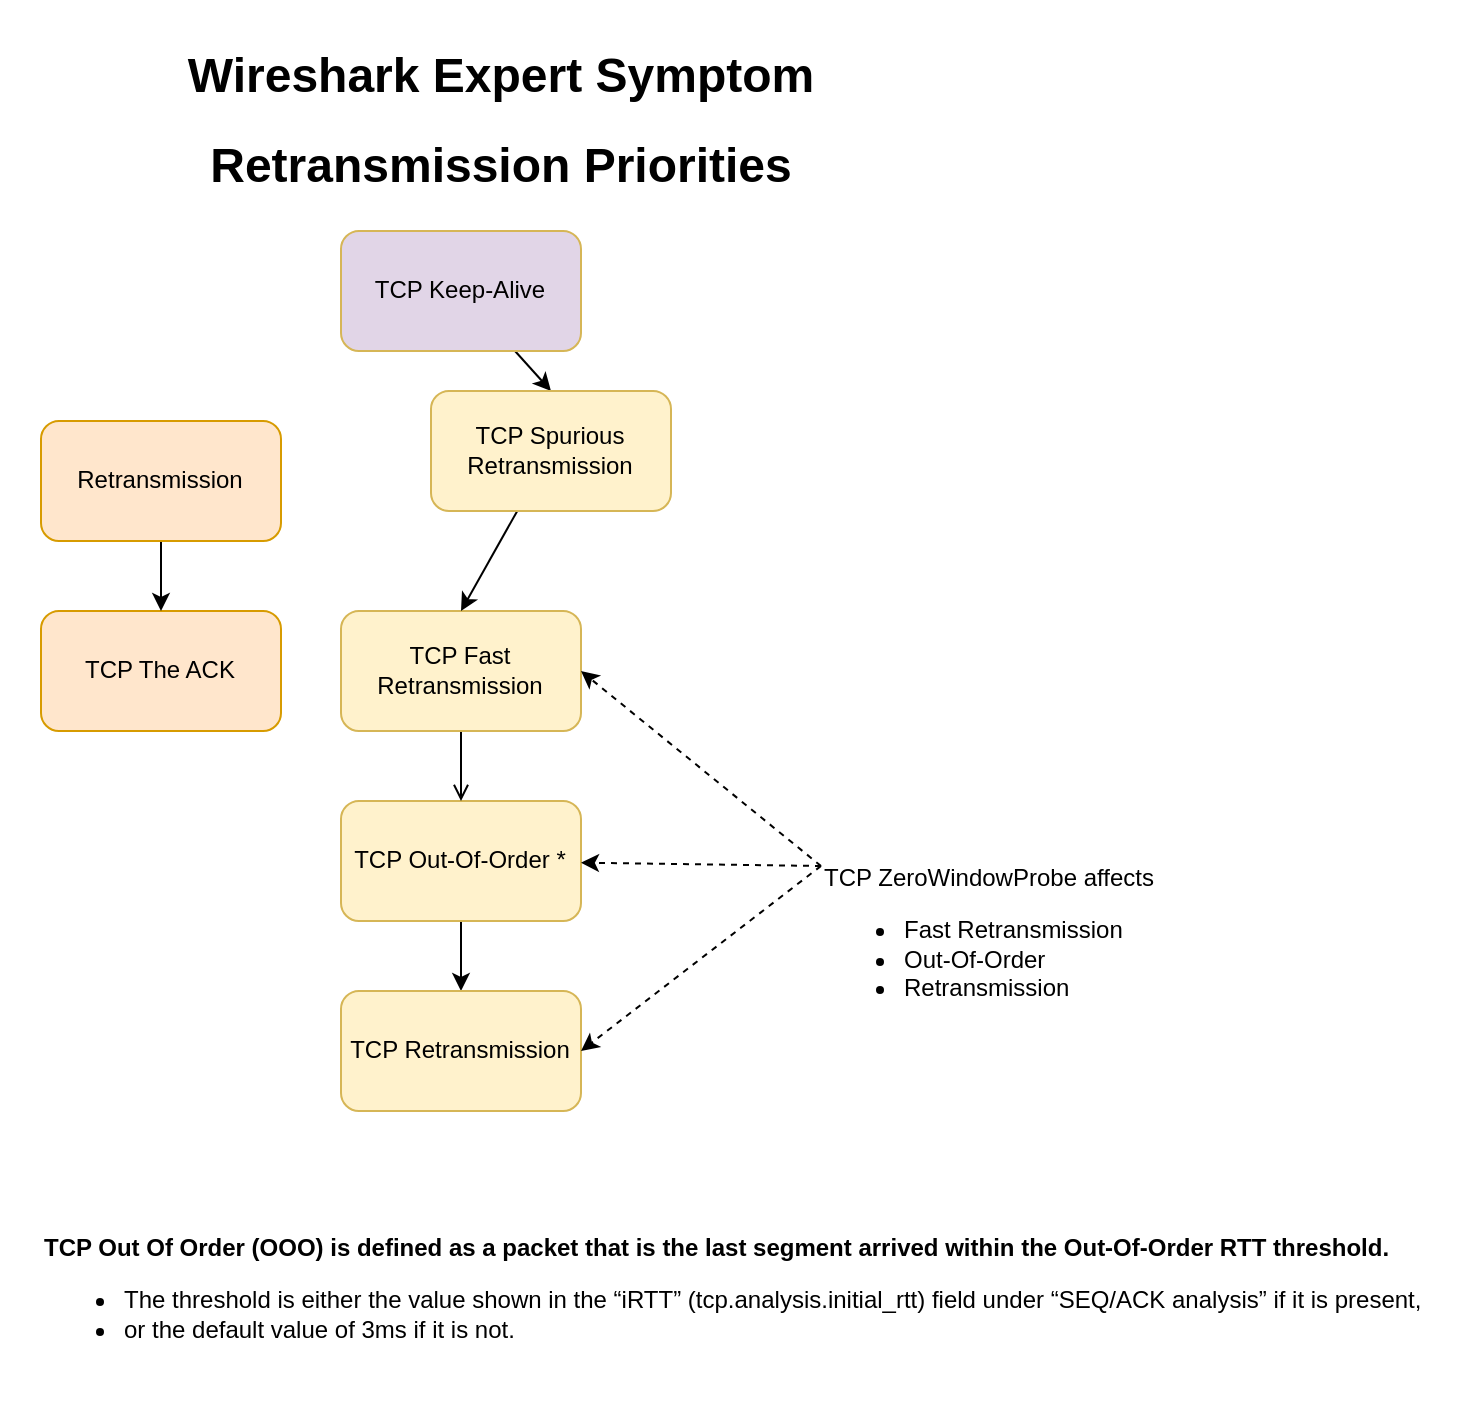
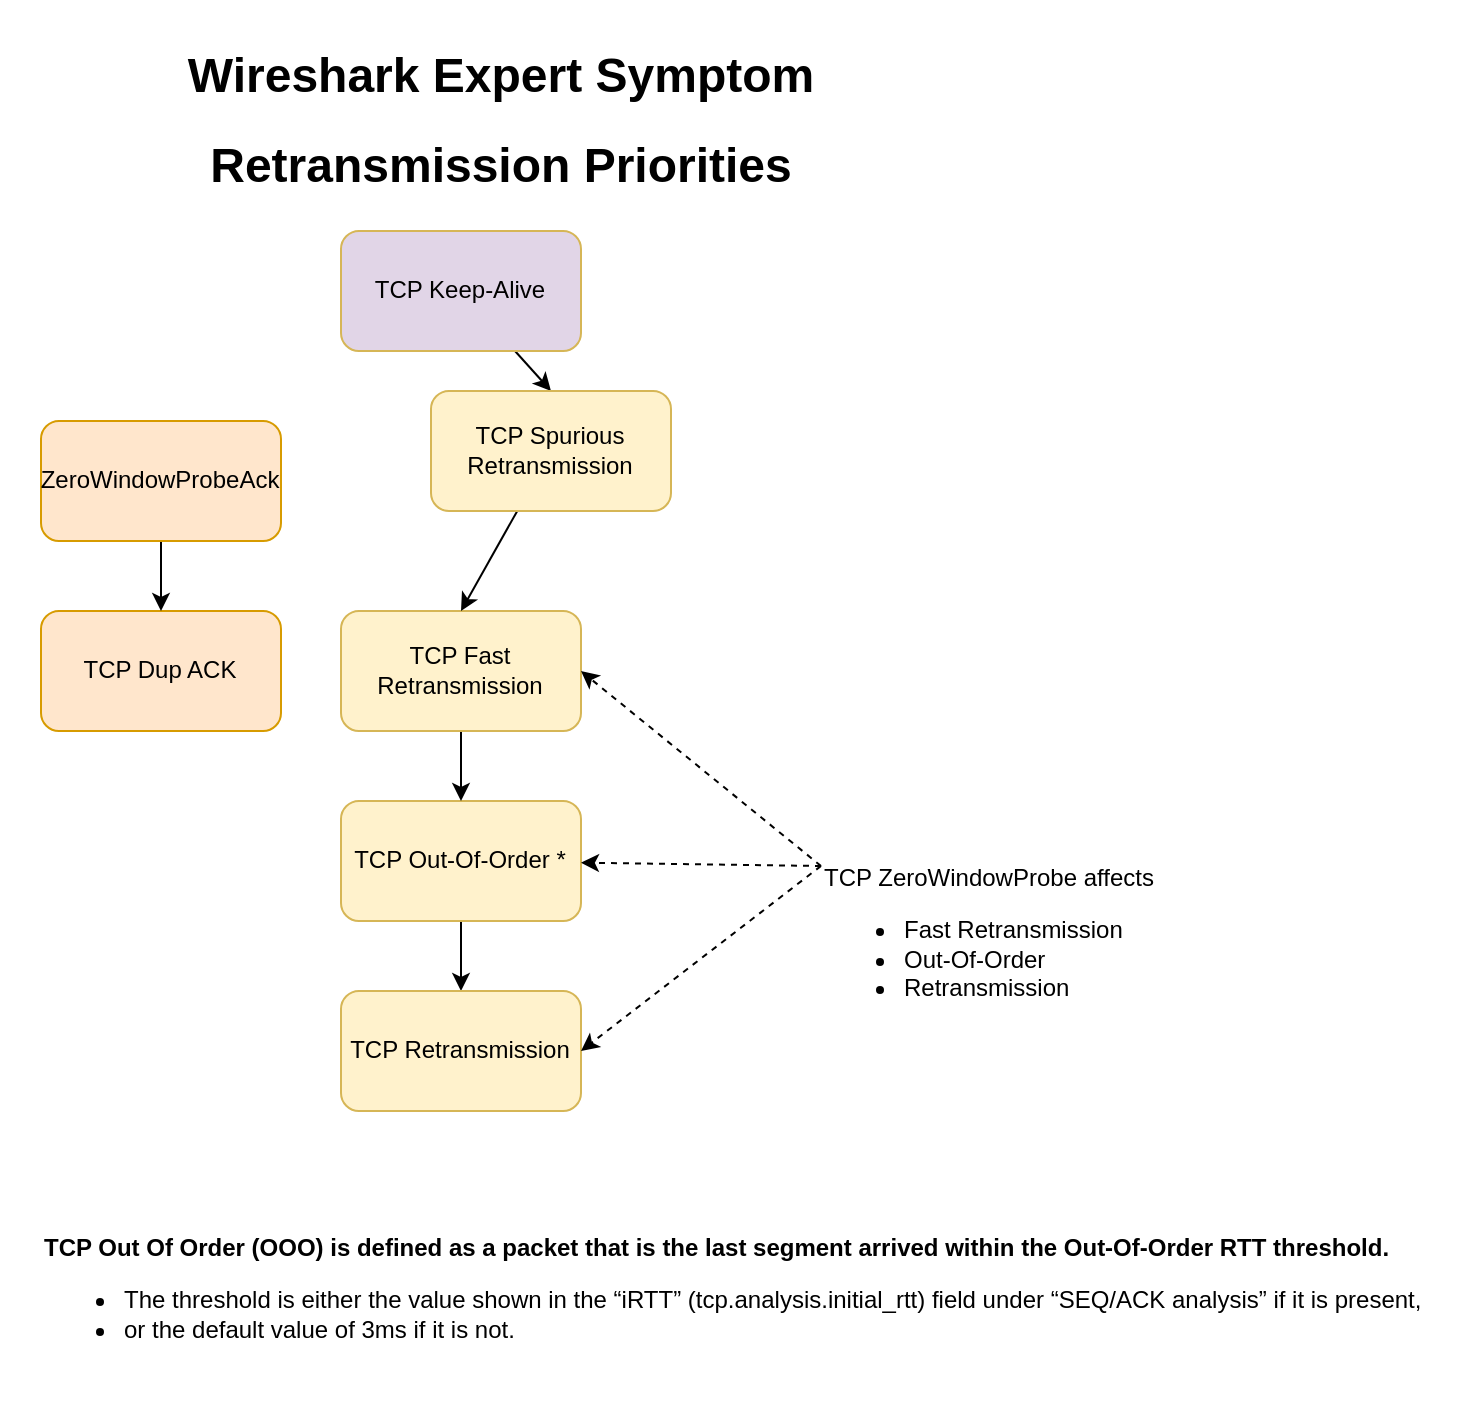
node "Retransmission": label "Retransmission" -> "ZeroWindowProbeAck"
node "TCP The ACK": label "TCP The ACK" -> "TCP Dup ACK"
edge "TCP Fast Retransmission" -> "TCP Out-Of-Order *": arrowhead open -> classic
